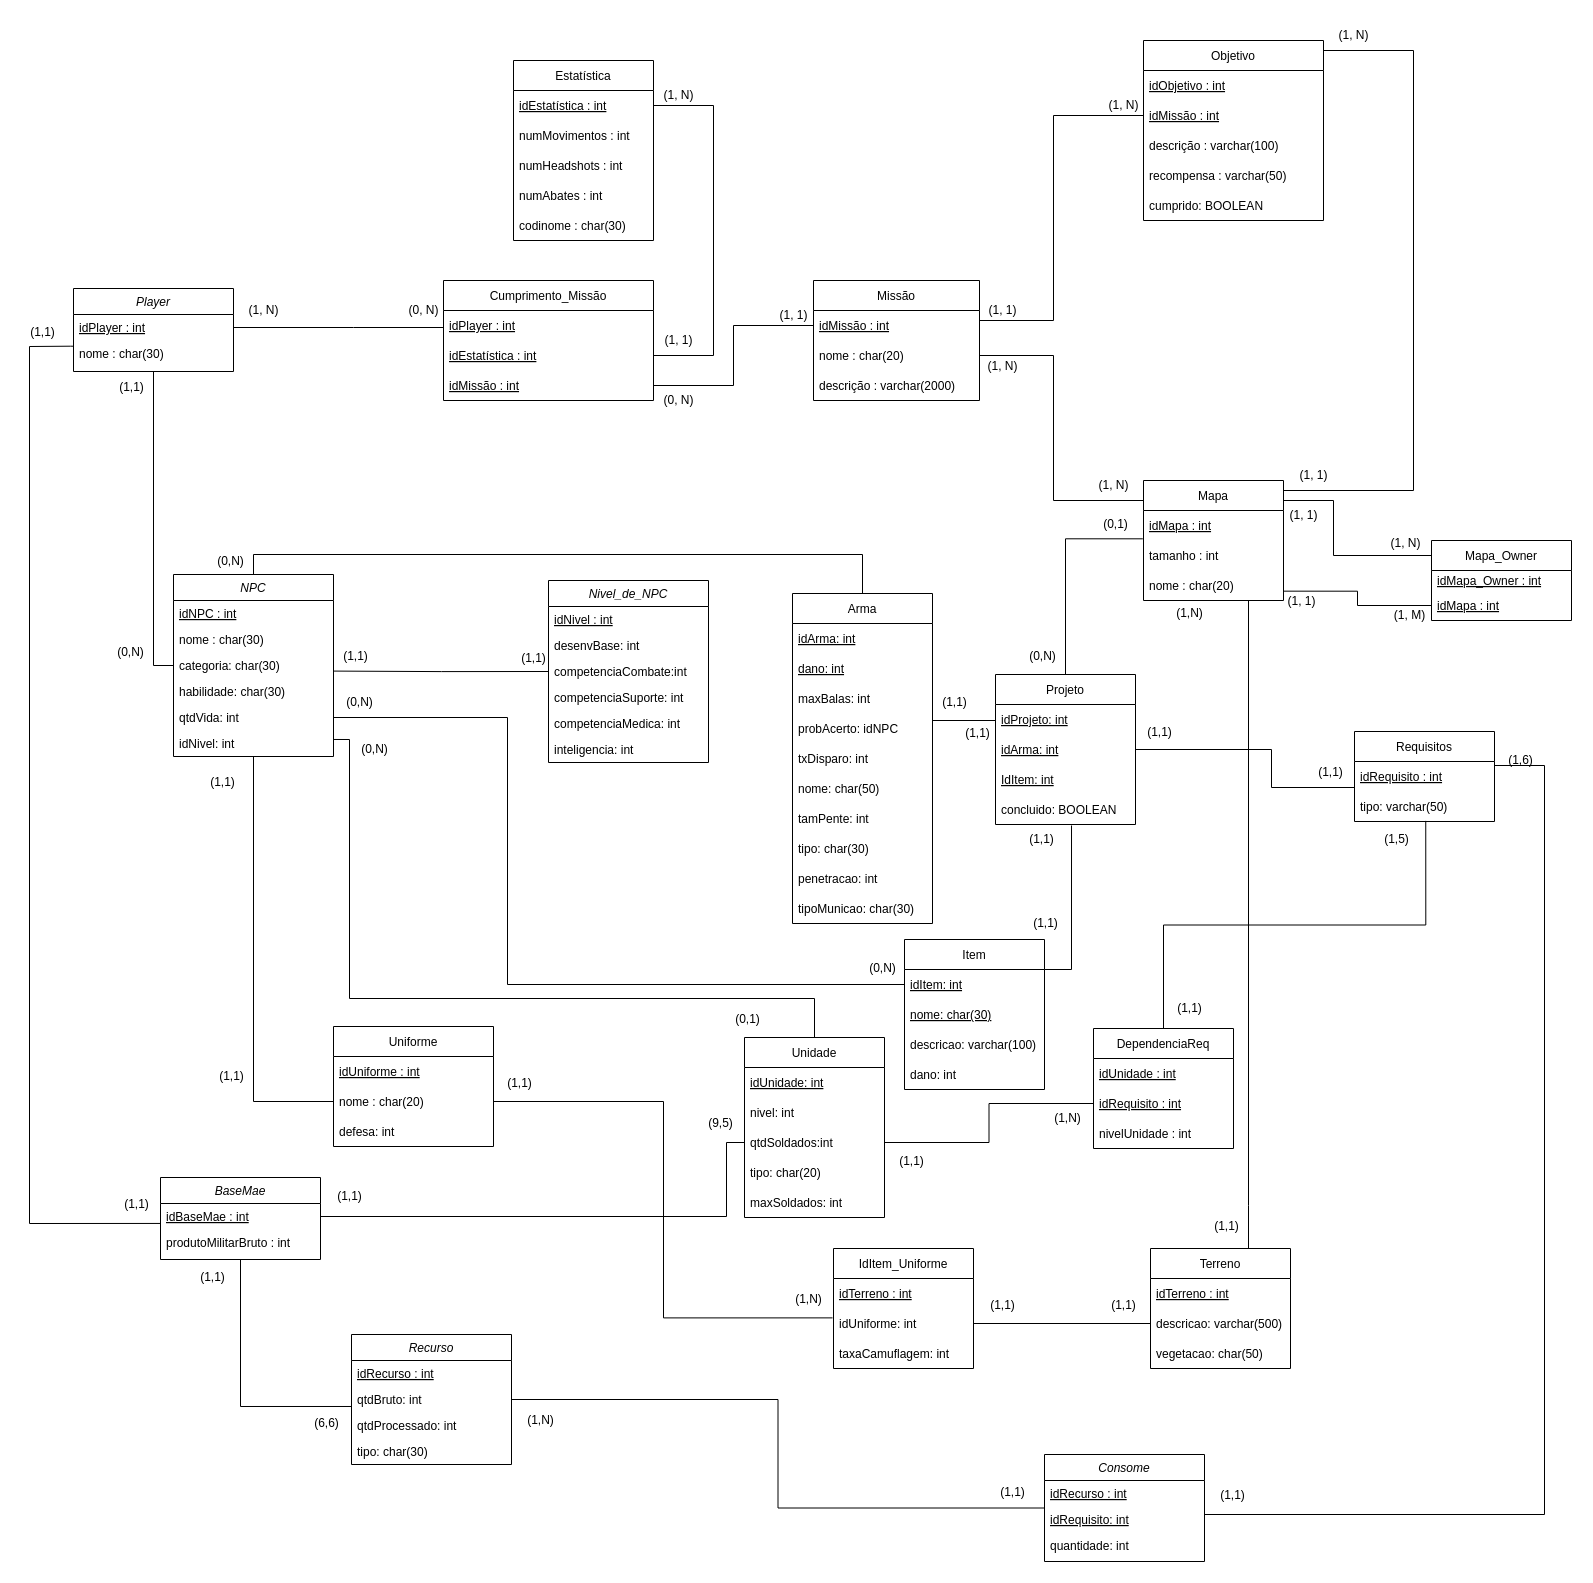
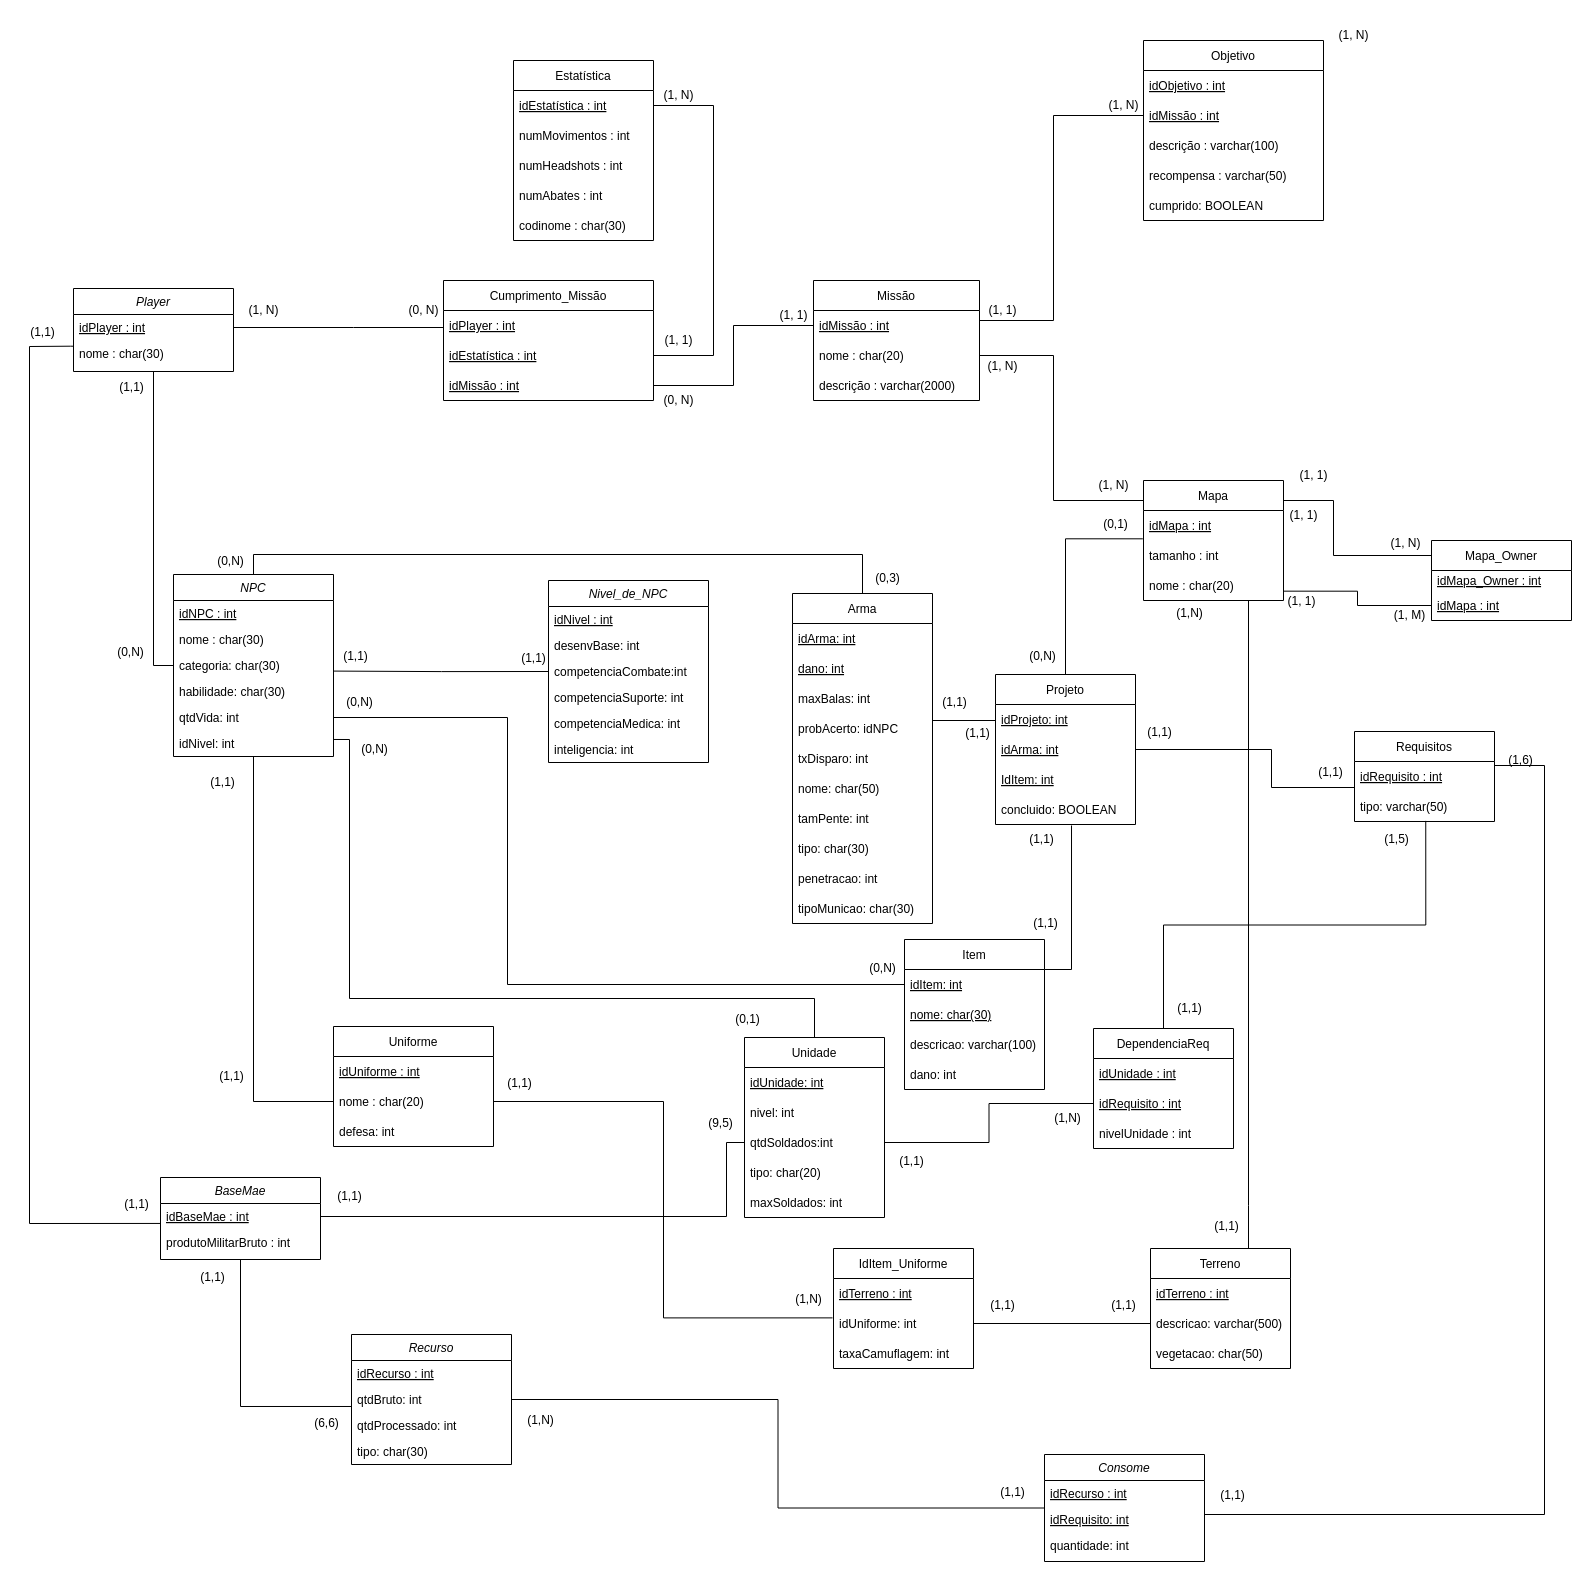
edge "Objetivo" -- "Mapa": removed
node "(0,3)": added
